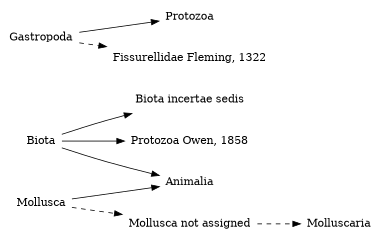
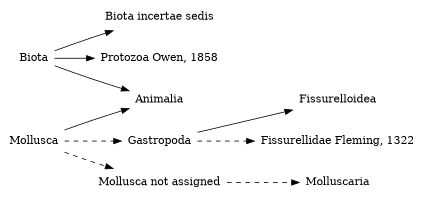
node "Protozoa": label "Protozoa" -> "Fissurelloidea"
edge "Mollusca" -> "Gastropoda": added
